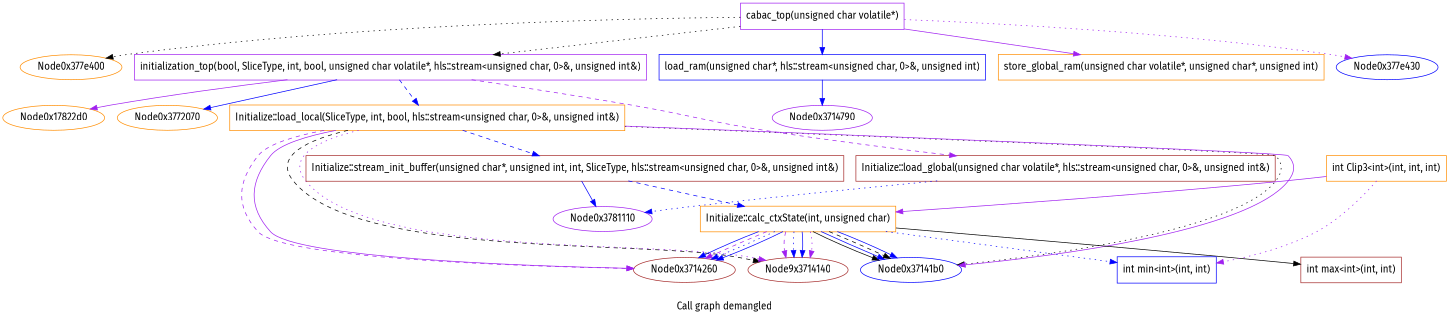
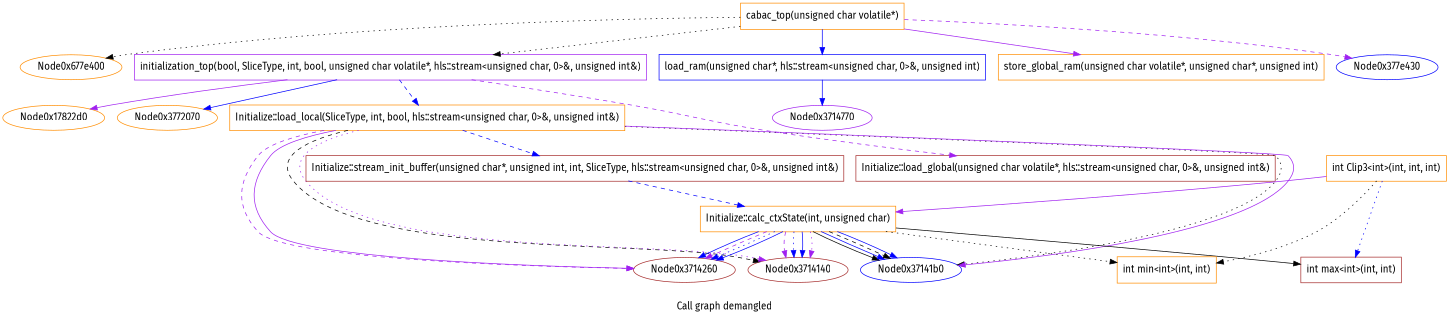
node "cabac_top(unsigned char volatile*)": color purple -> darkorange
edge "cabac_top(unsigned char volatile*)" -> "Node0x377e430": style dotted -> dashed
node "Node0x377e400": label "Node0x377e400" -> "Node0x677e400"
node "Node0x3714790": label "Node0x3714790" -> "Node0x3714770"
edge "int Clip3<int>(int, int, int)" -> "int max<int>(int, int)": added
node "Node0x3781110": removed
edge "int Clip3<int>(int, int, int)" -> "int min<int>(int, int)": color purple -> black
edge "Initialize::calc_ctxState(int, unsigned char)" -> "int min<int>(int, int)": color blue -> black
node "Node9x3714140": label "Node9x3714140" -> "Node0x3714140"
node "int min<int>(int, int)": color blue -> darkorange
